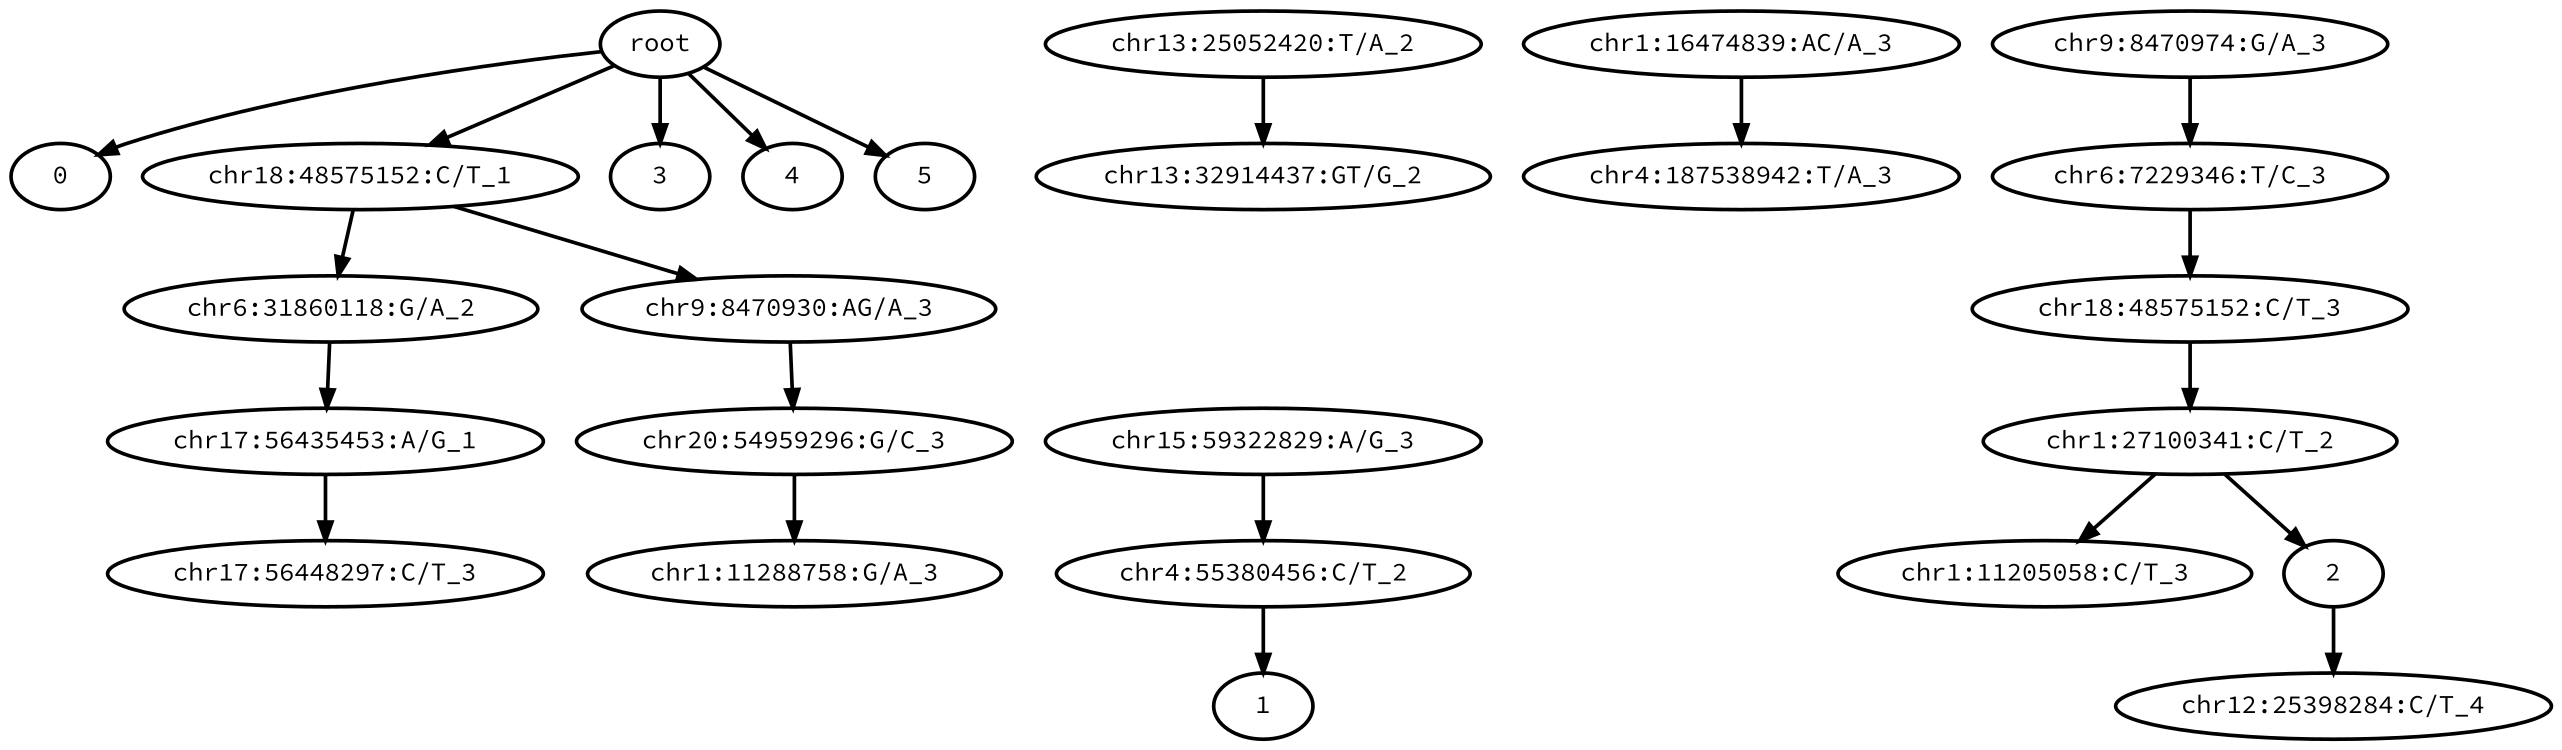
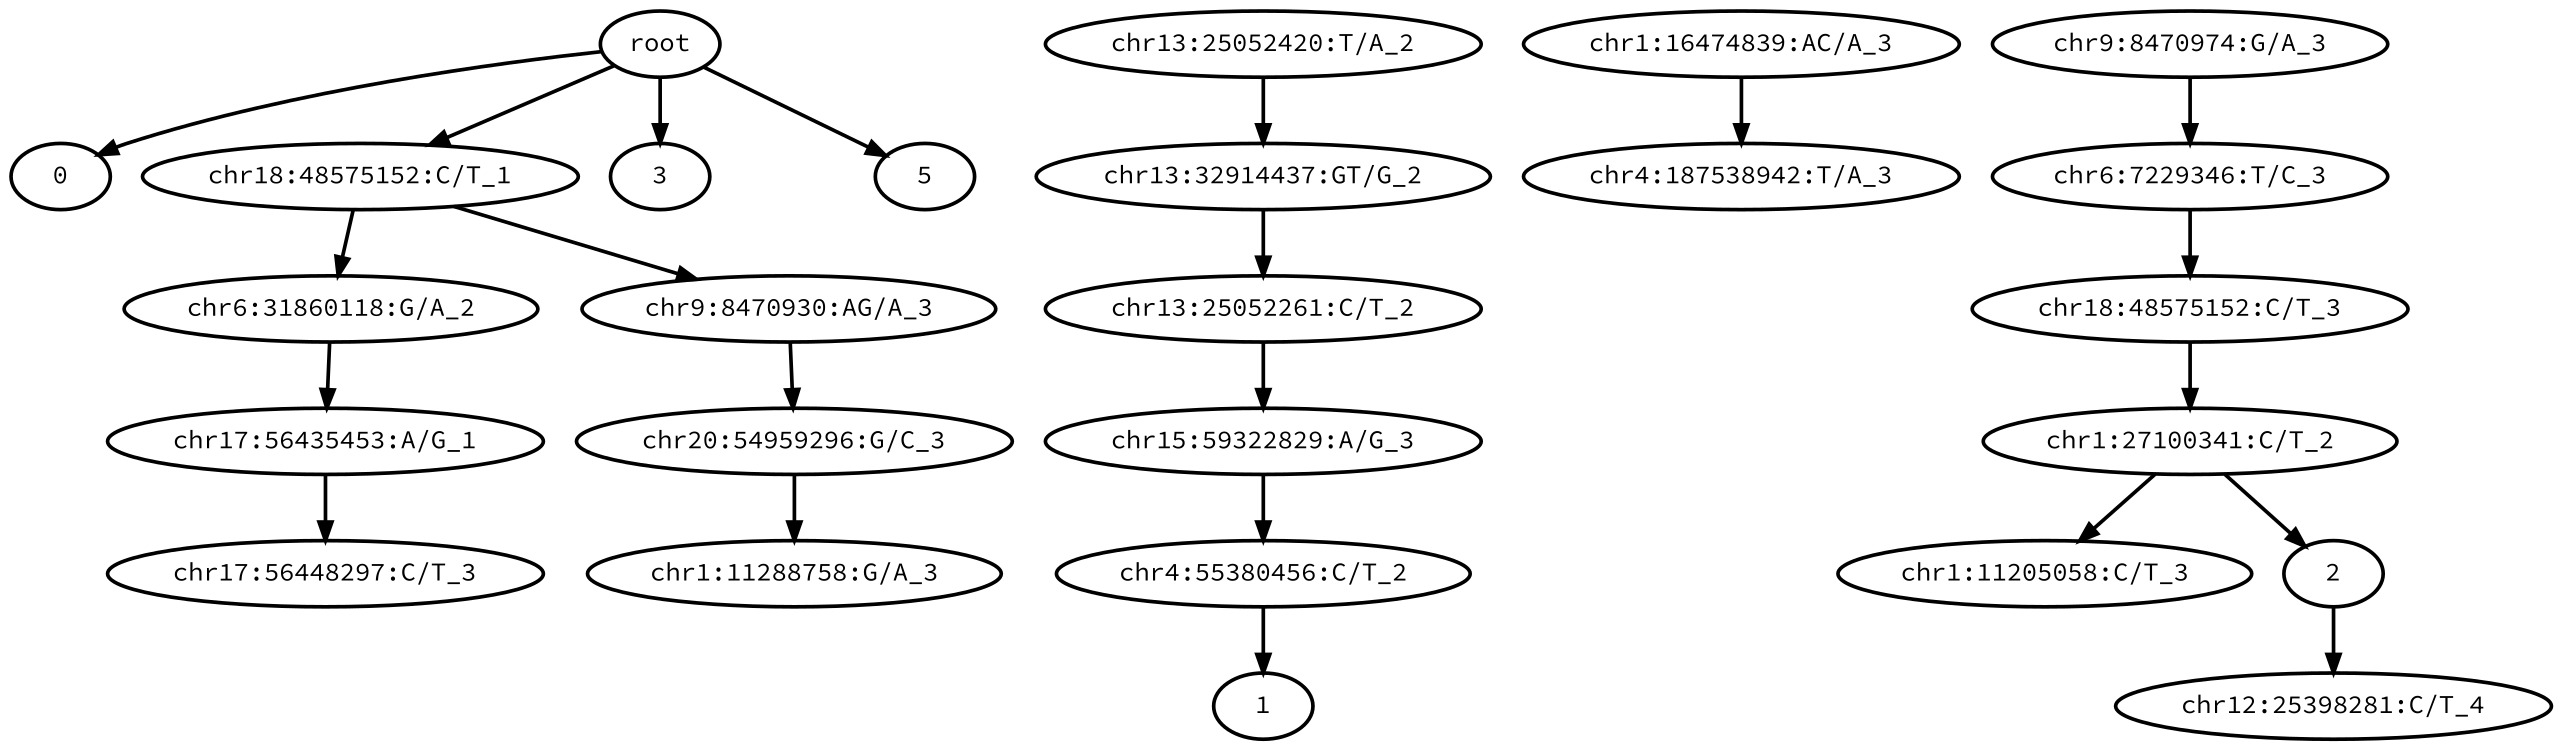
node "4": removed
node "chr13:25052261:C/T_2": added
node "chr12:25398284:C/T_4": label "chr12:25398284:C/T_4" -> "chr12:25398281:C/T_4"
